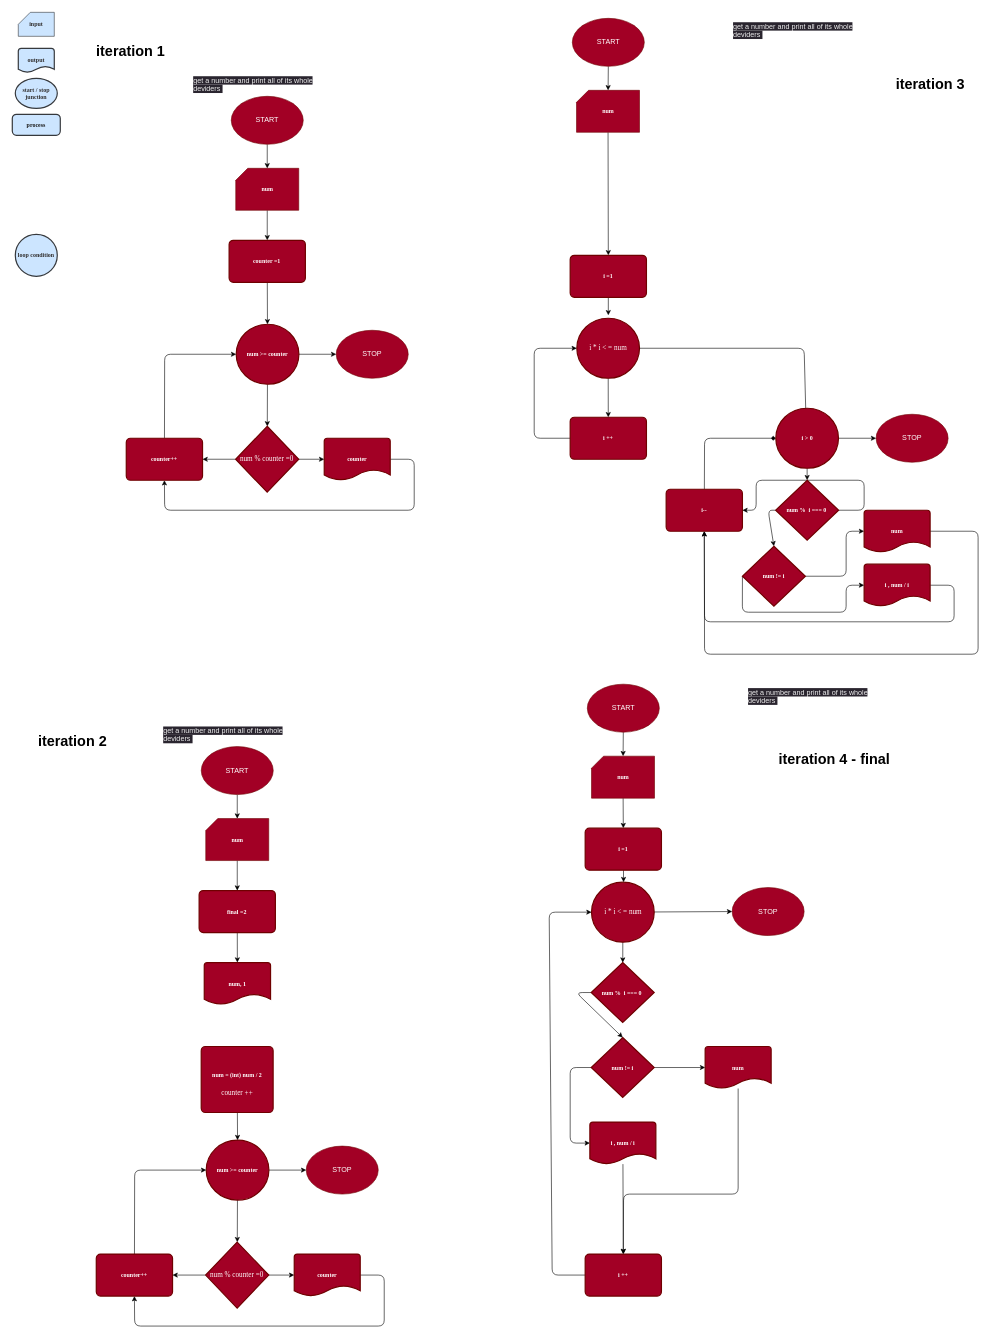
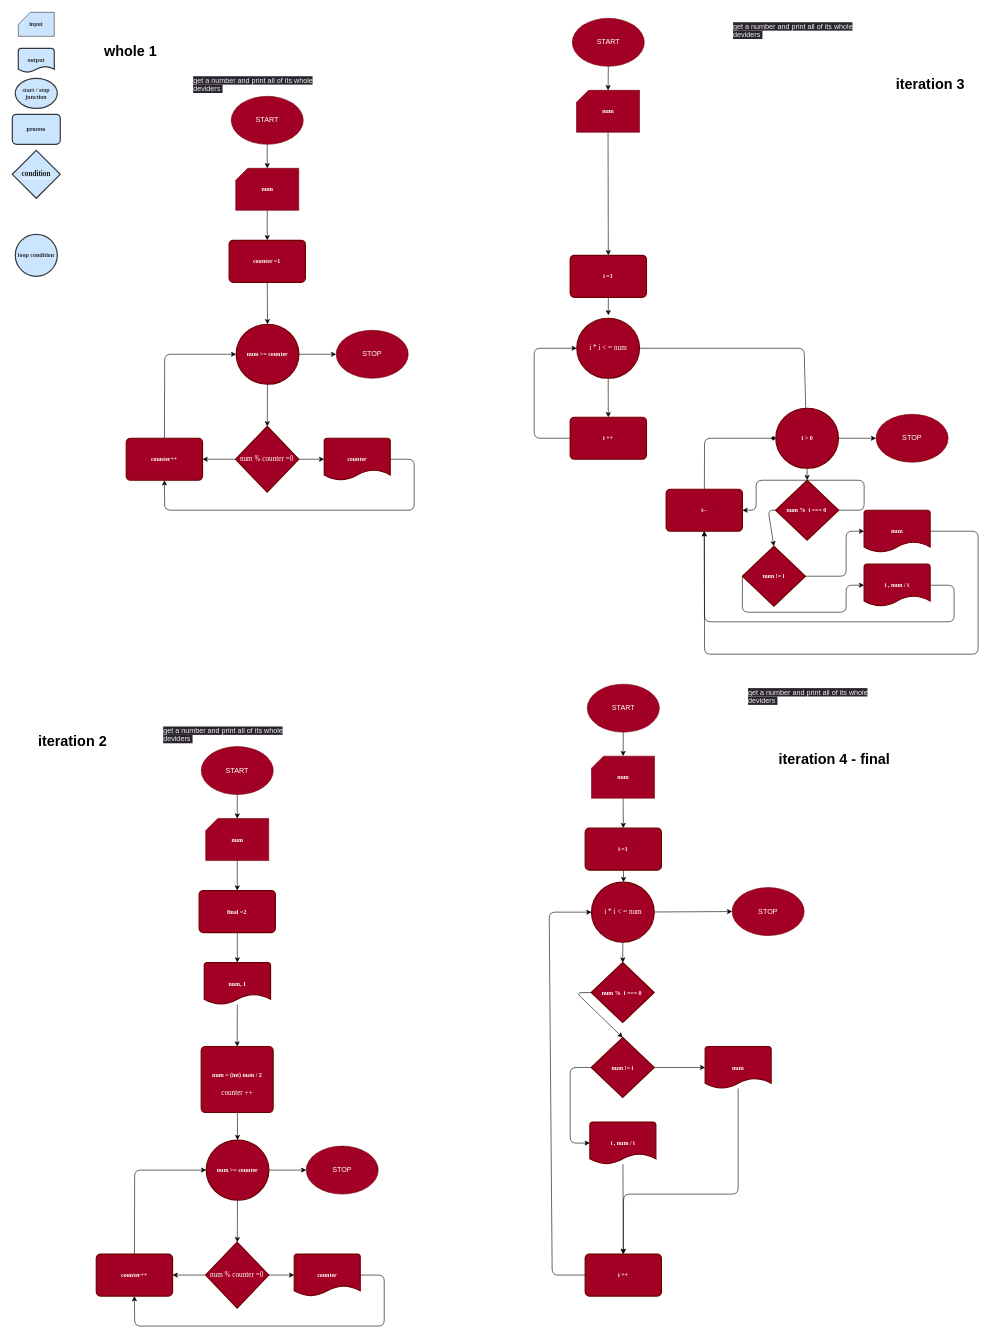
node "iteration 1": label "iteration 1" -> "whole 1"
node "process": size 48x21 -> 48x30
node "condition": added
edge "num, 1" -> "num = (int) num / 2 counter ++": added
